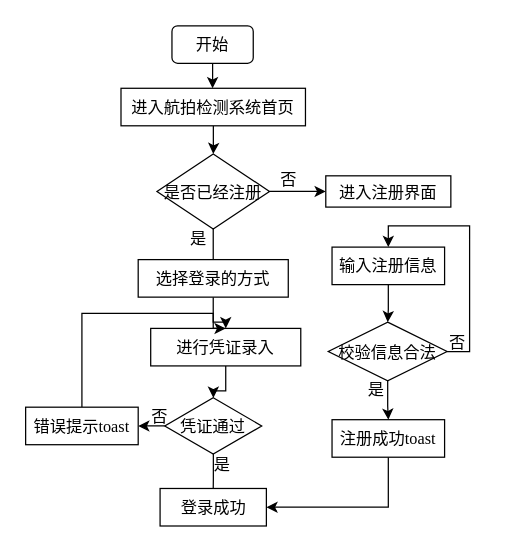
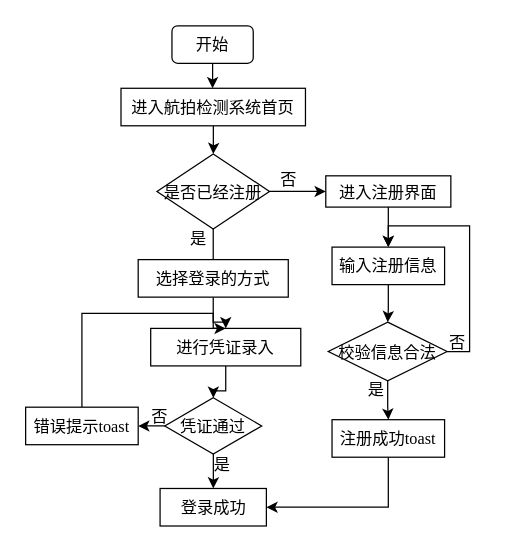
edge "进入注册界面" -> "输入注册信息": added
edge "凭证通过" -- "登录成功": arrowhead none -> classic
